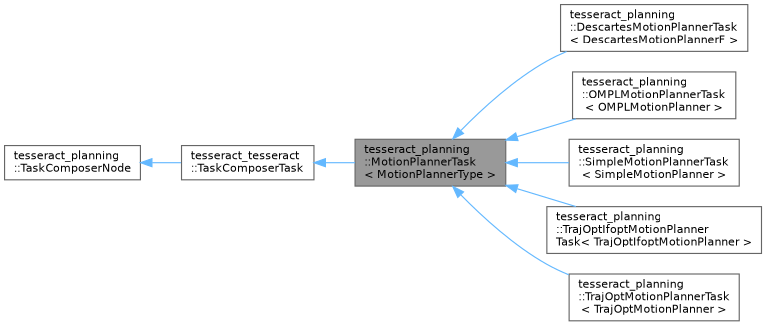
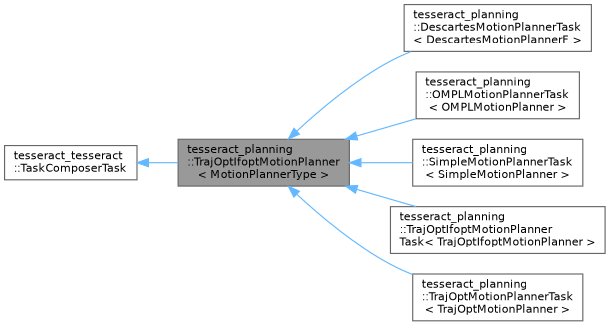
node "tesseract_planning ::TaskComposerNode": removed
node "tesseract_planning ::MotionPlannerTask < MotionPlannerType >": label "tesseract_planning ::MotionPlannerTask < MotionPlannerType >" -> "tesseract_planning ::TrajOptIfoptMotionPlanner < MotionPlannerType >"
